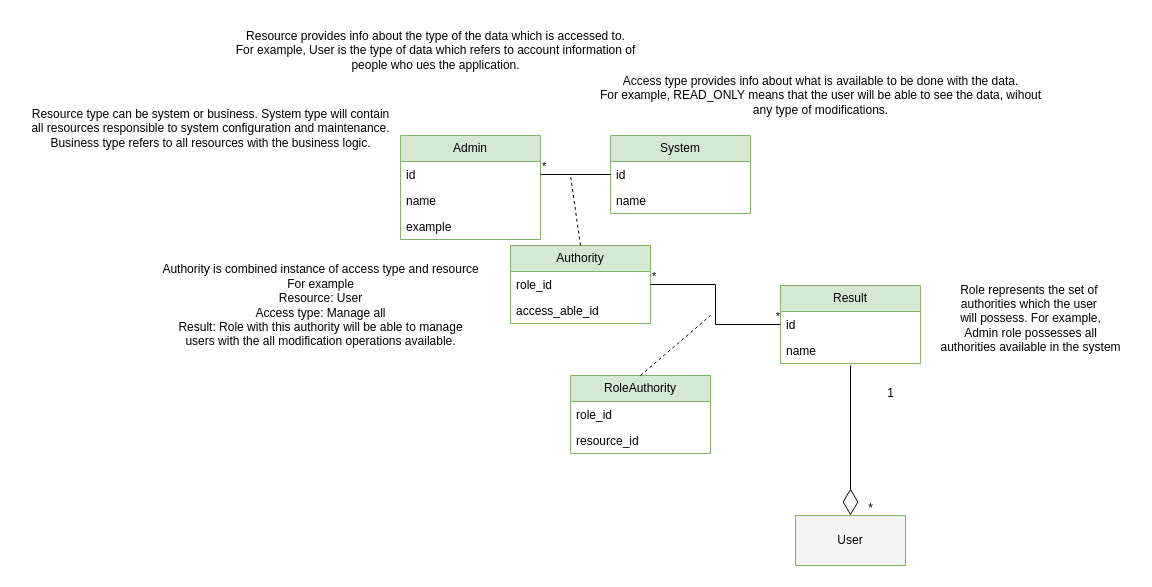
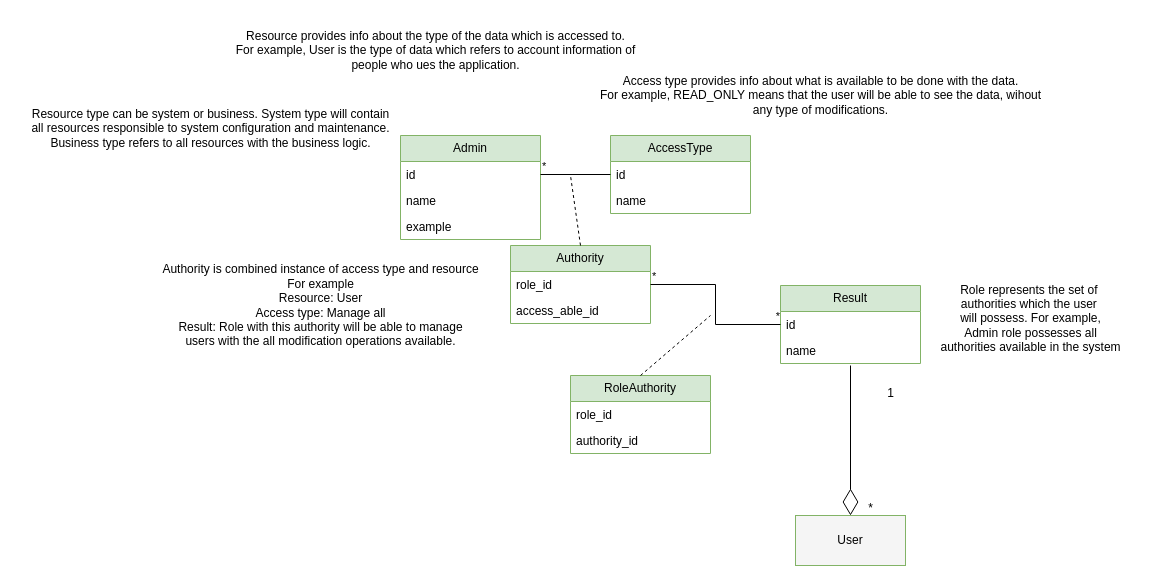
node "System": label "System" -> "AccessType"
node "resource_id": label "resource_id" -> "authority_id"
